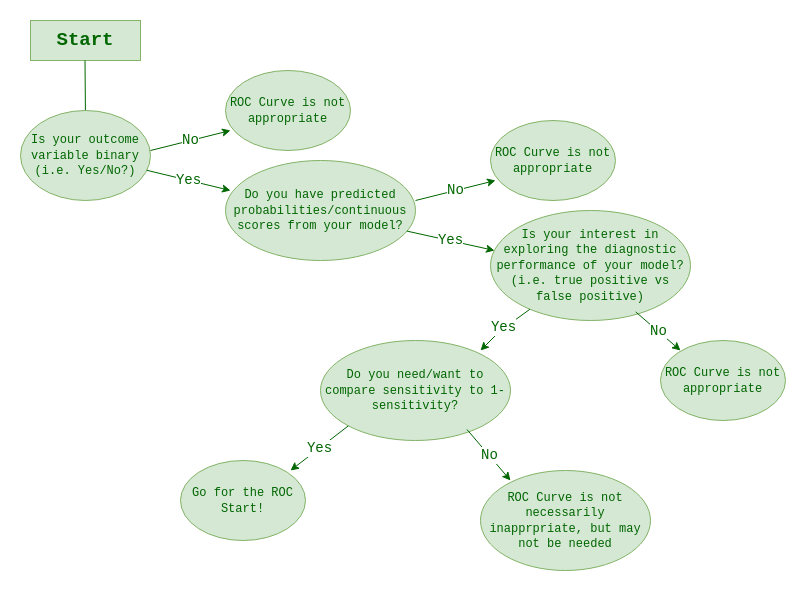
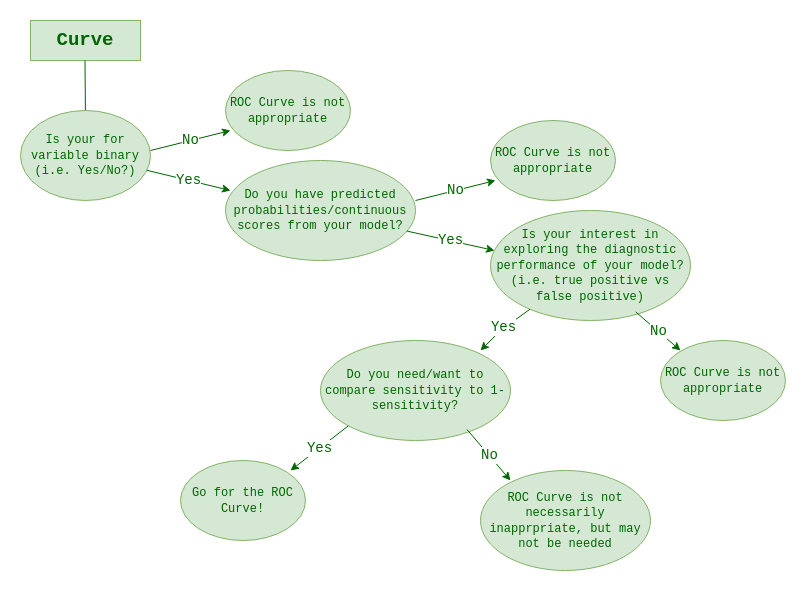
node "Start": label "Start" -> "Curve"
node "Is your outcome variable binary (i.e. Yes/No?)": label "Is your outcome variable binary (i.e. Yes/No?)" -> "Is your for variable binary (i.e. Yes/No?)"
node "Go for the ROC Start!": label "Go for the ROC Start!" -> "Go for the ROC Curve!"
